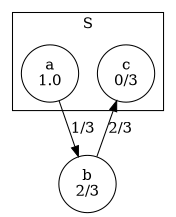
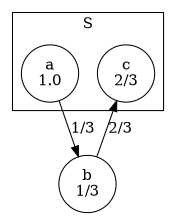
node "c 0/3": label "c 0/3" -> "c 2/3"
node "b 2/3": label "b 2/3" -> "b 1/3"
